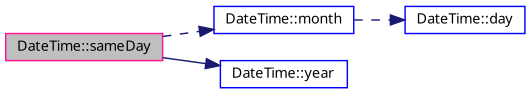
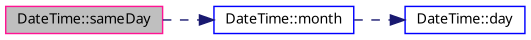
node "DateTime::year": removed
